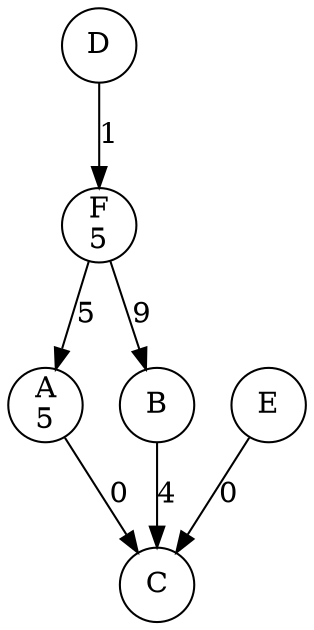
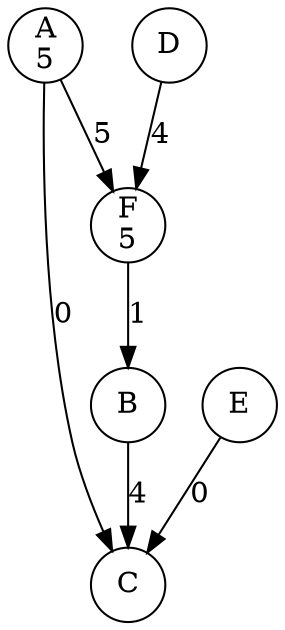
edge "D" -> "F 5": label "1" -> "4"
edge "F 5" -> "A 5": reversed
edge "F 5" -> "B": label "9" -> "1"
